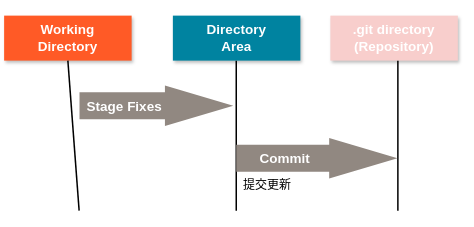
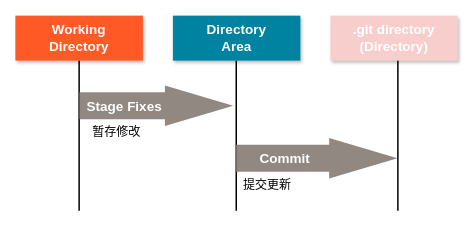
node "Working Directory": moved (68, 38) -> (79, 38)
node ".git directory (Repository)": label ".git directory (Repository)" -> ".git directory (Directory)"
node "暂存修改": added
